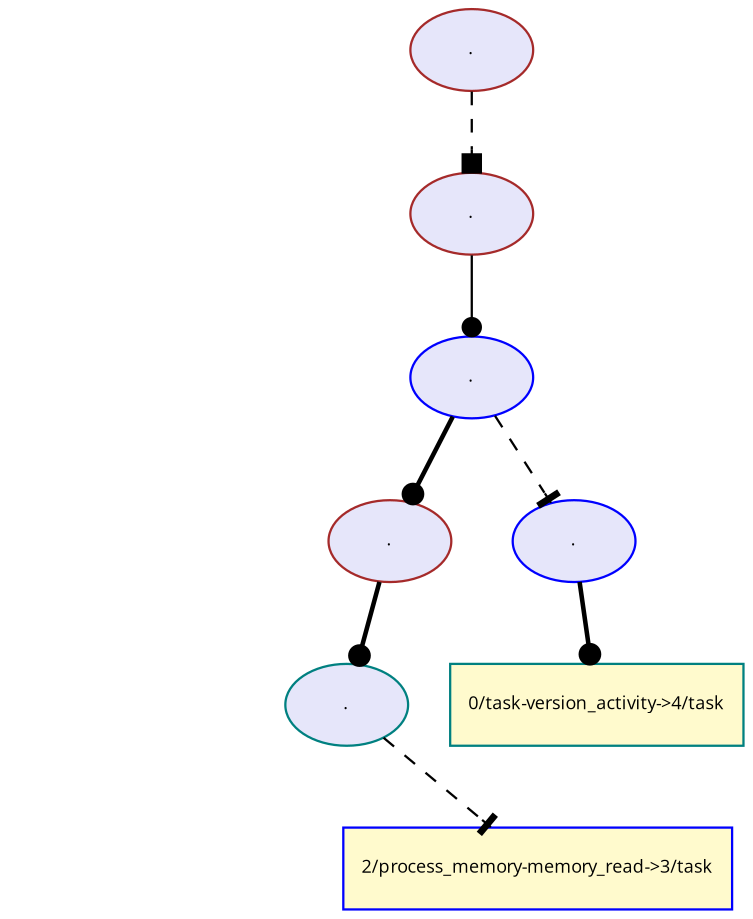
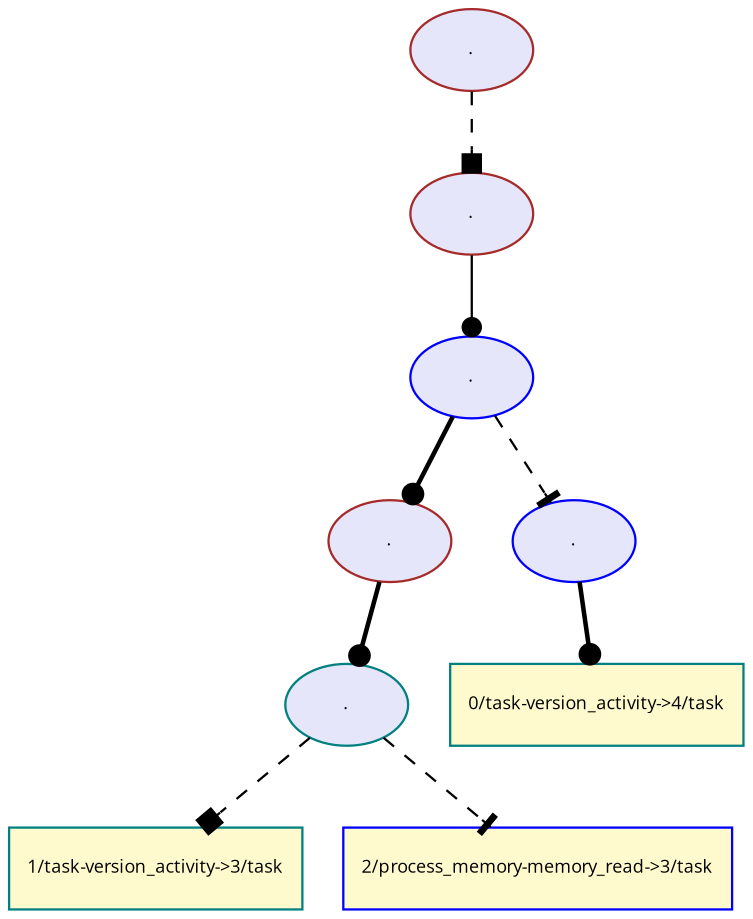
node "1/task-version_activity->3/task": added
